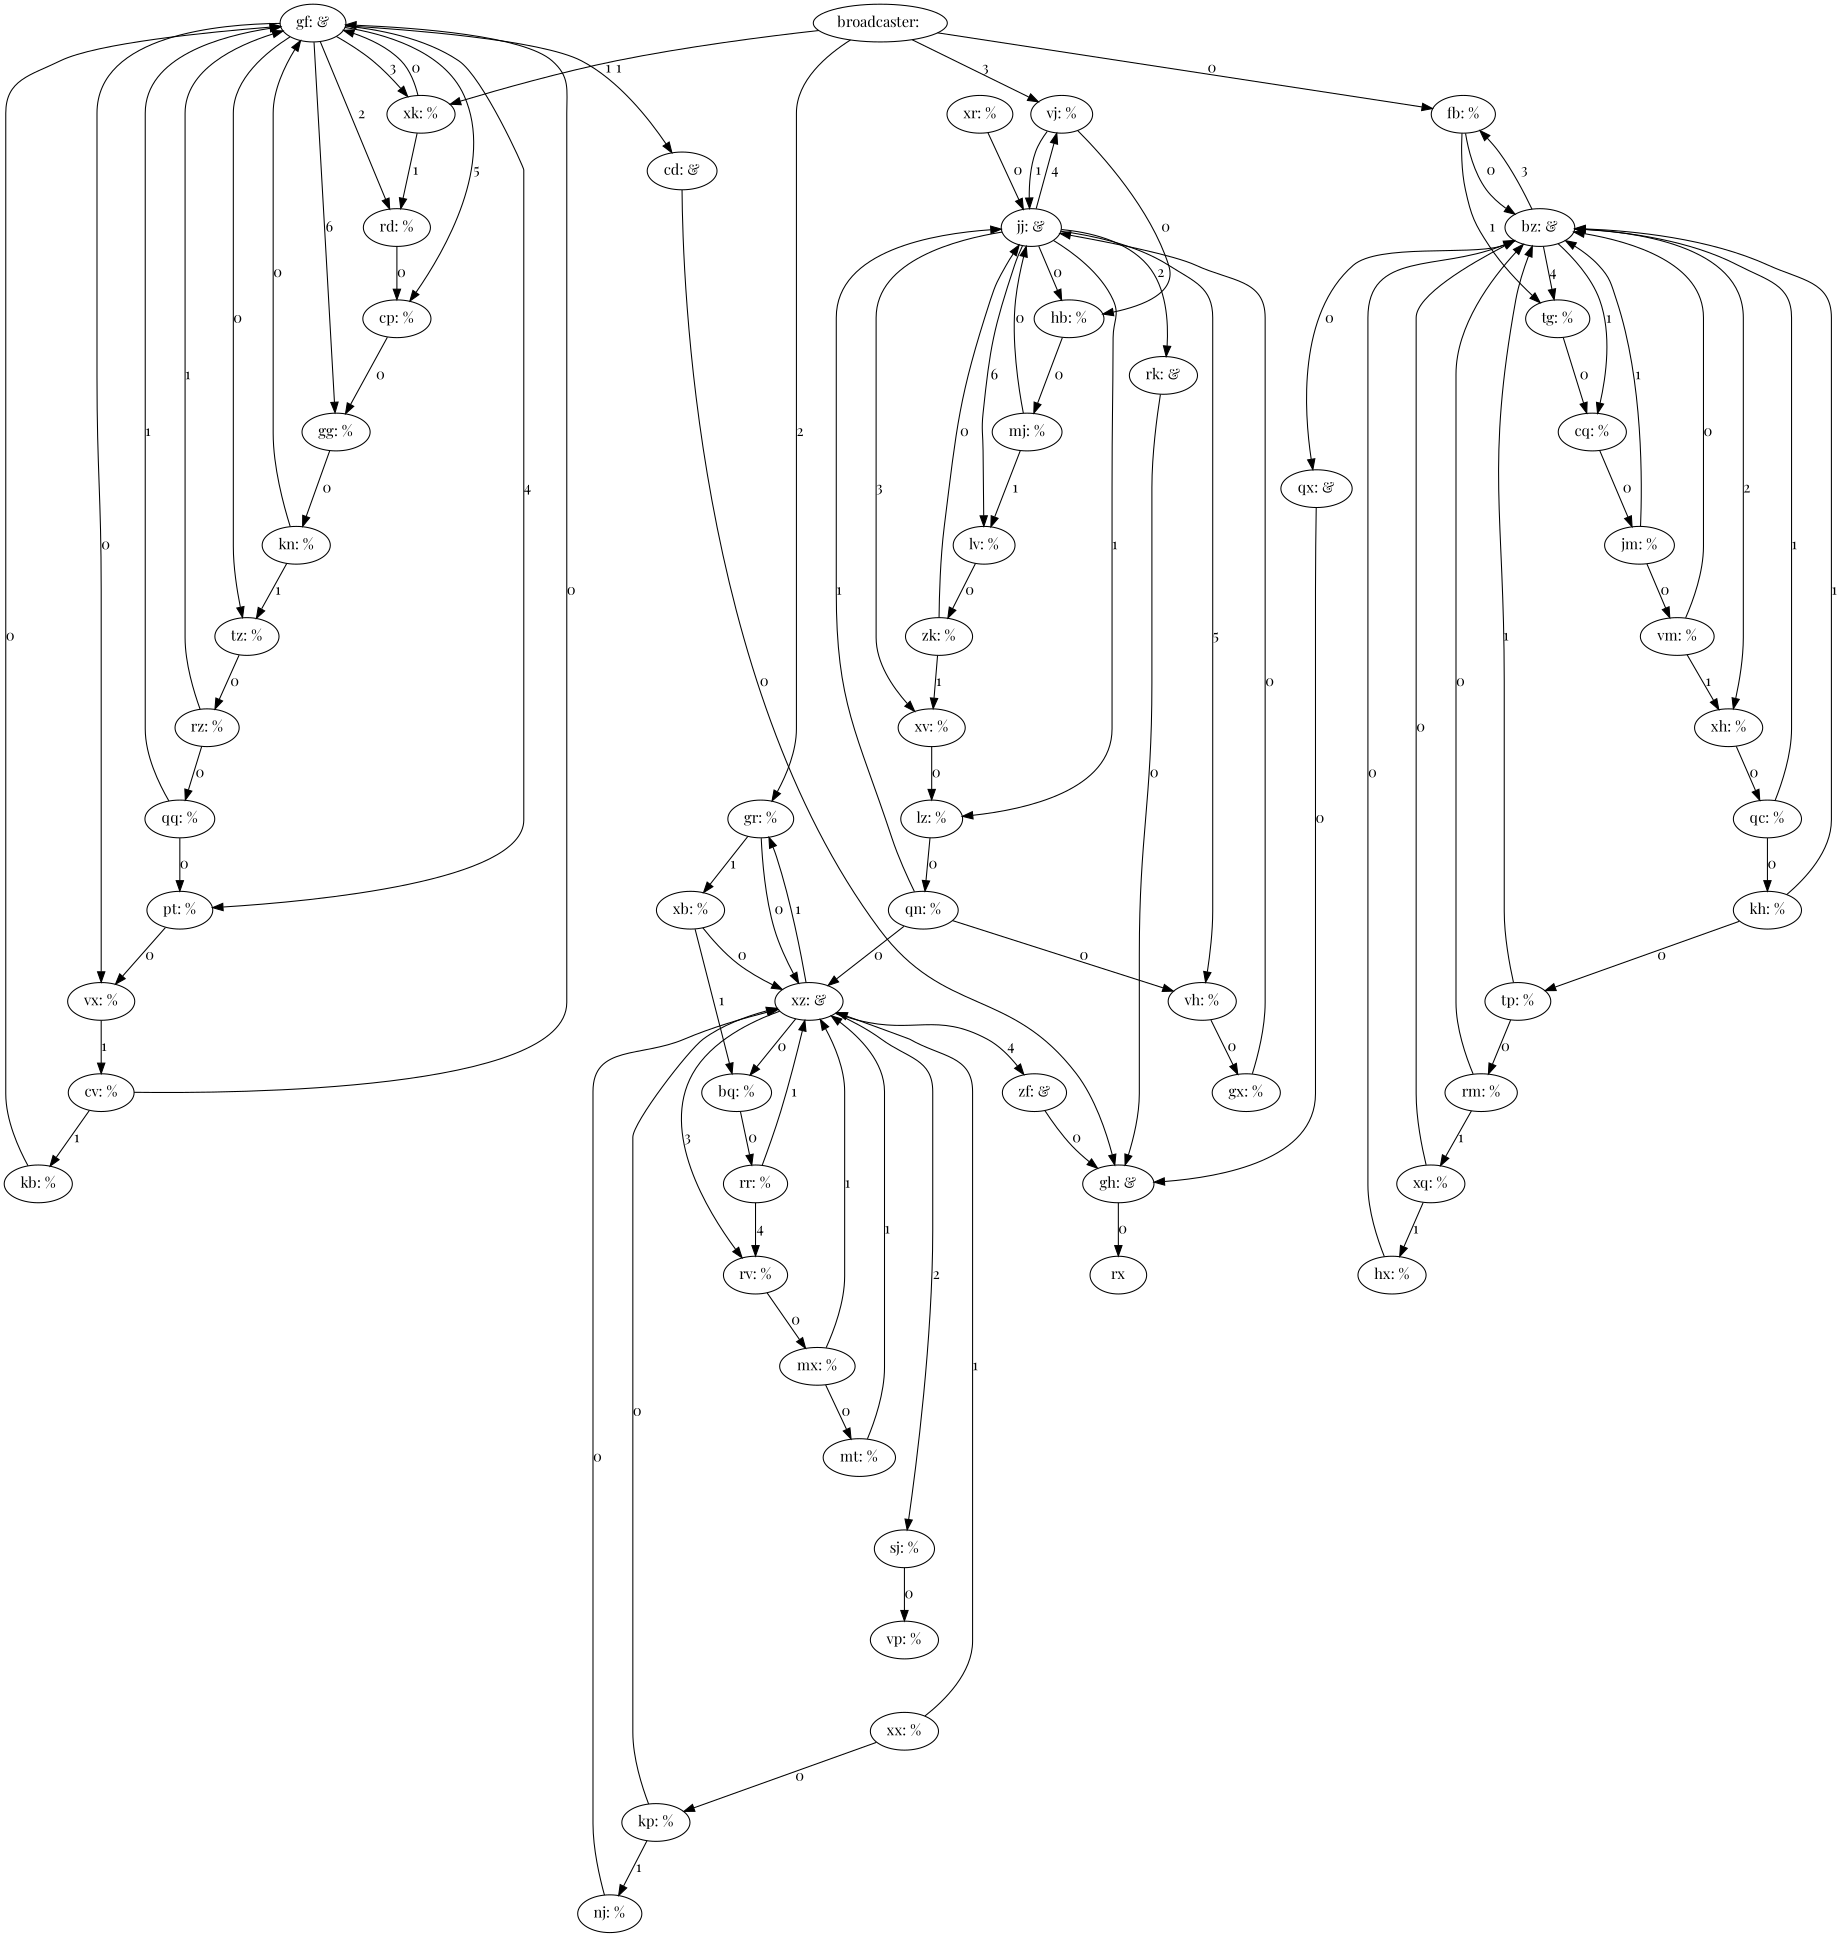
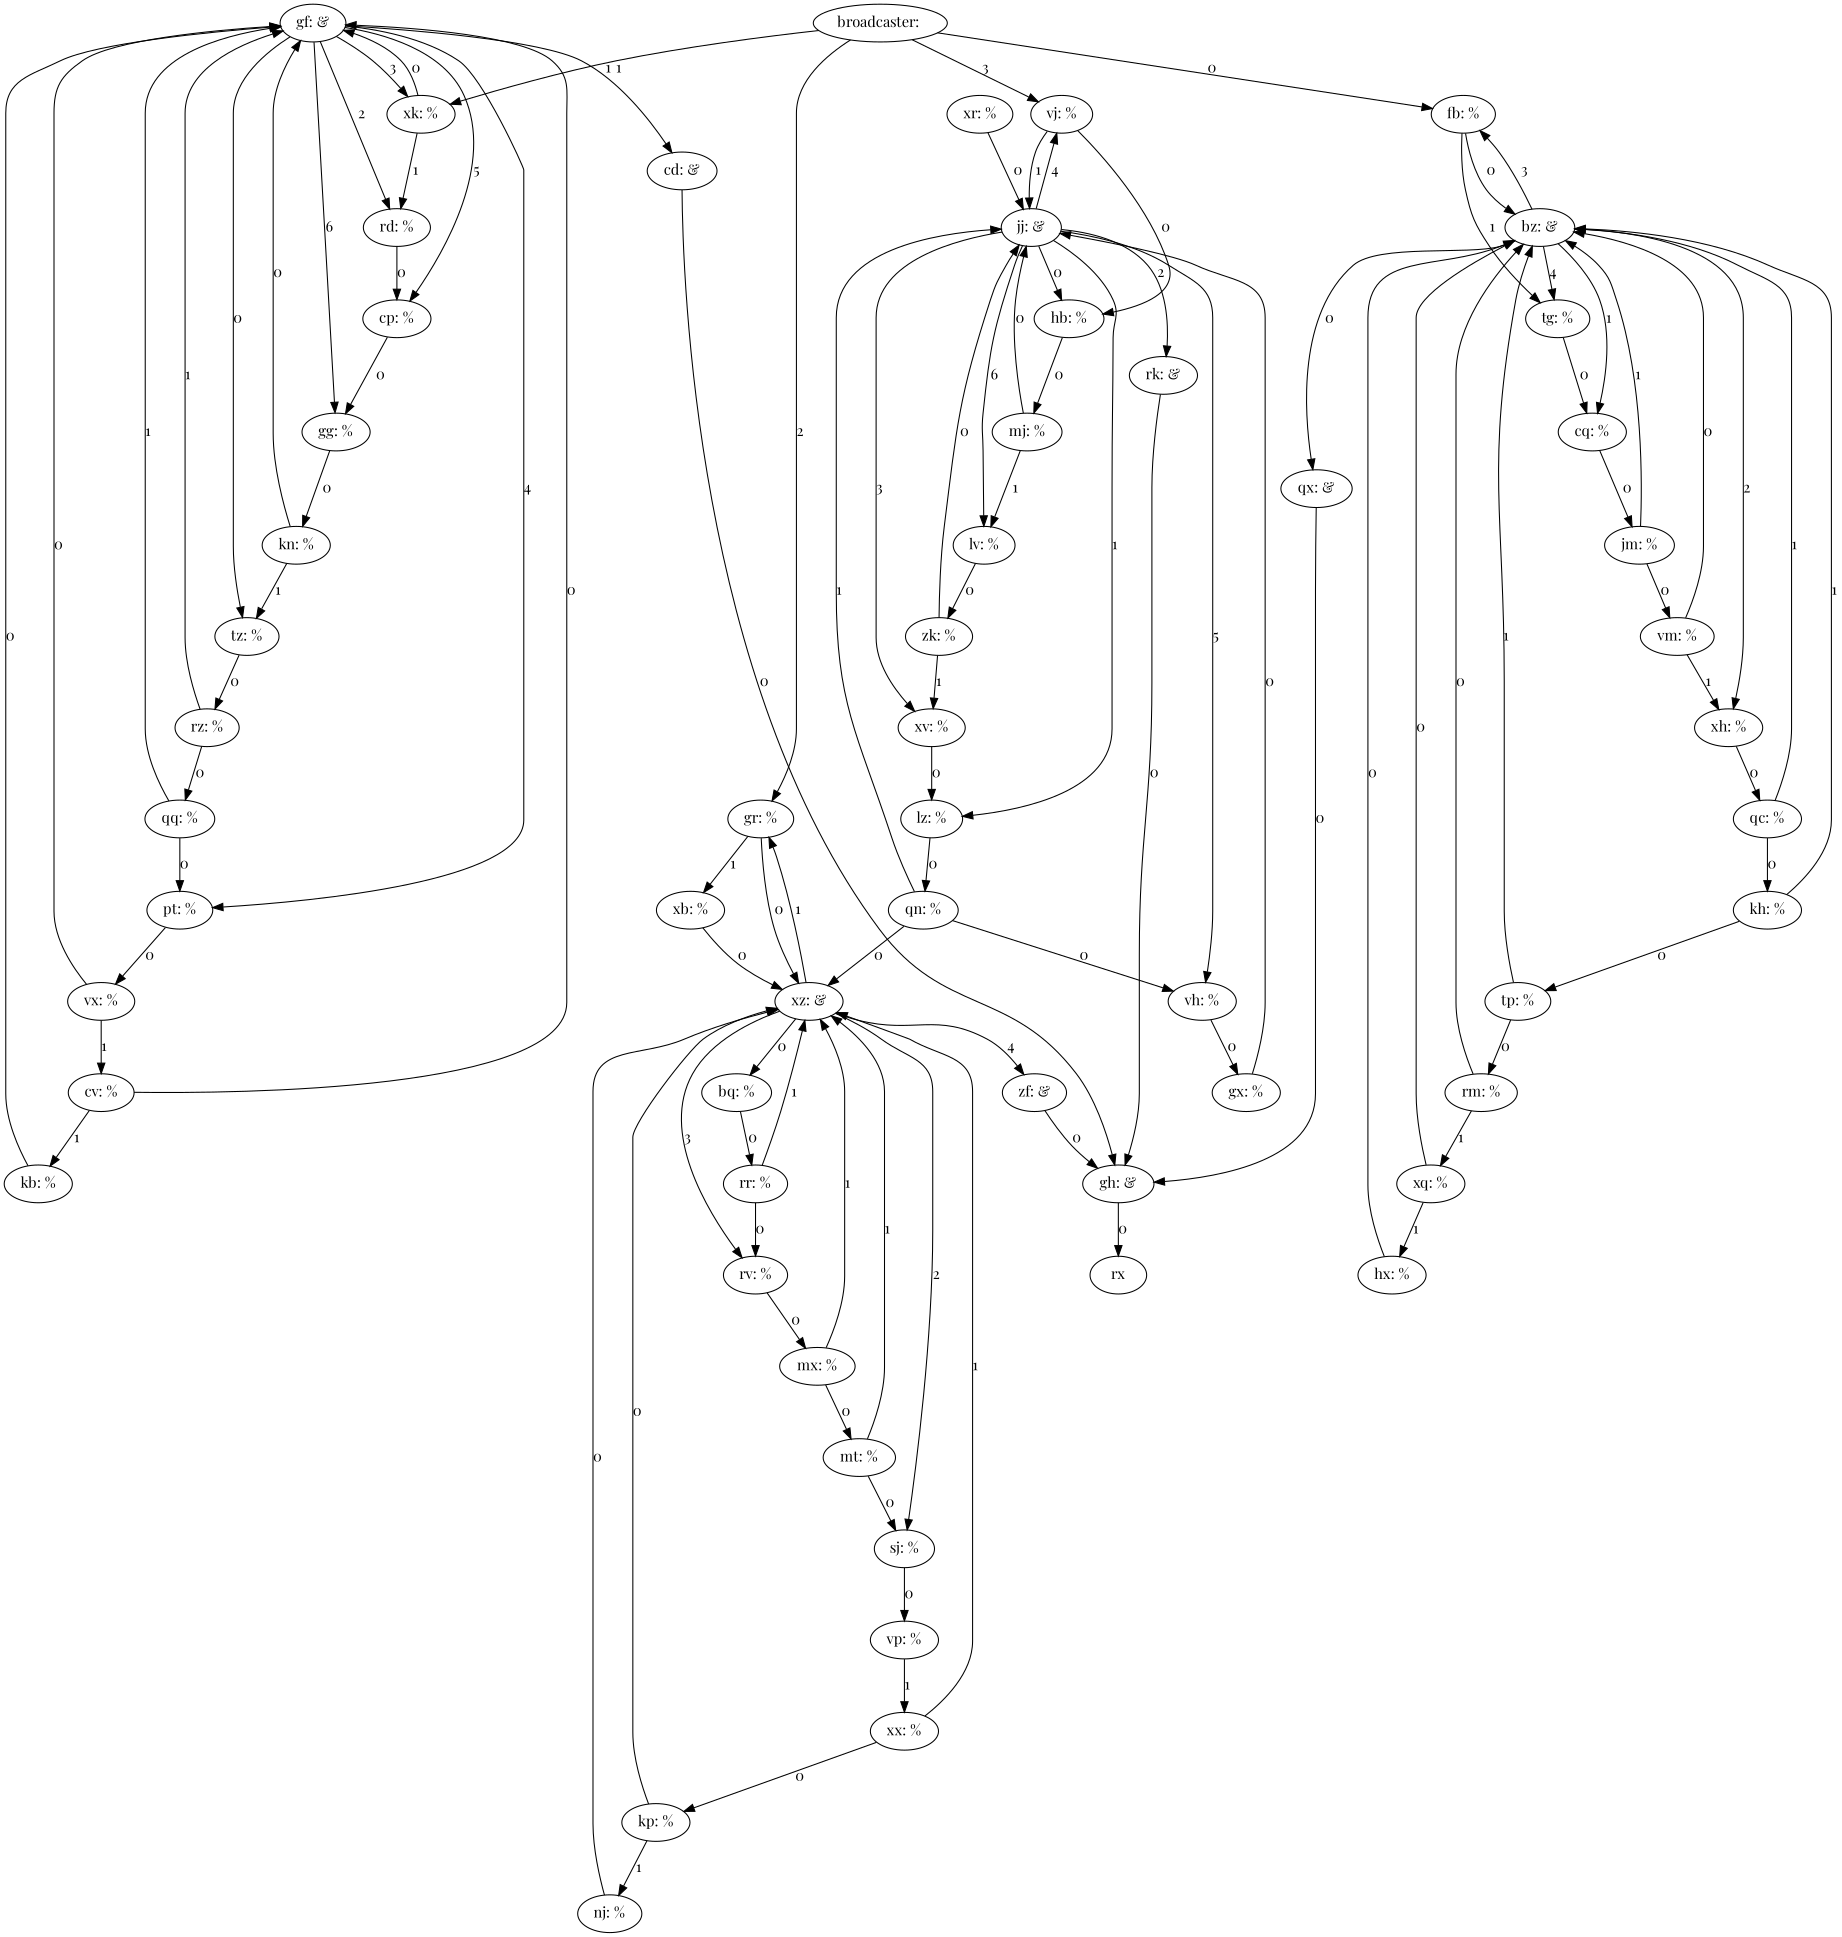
edge "gf: &" -> "vx: %": reversed
edge "xb: %" -> "bq: %": removed, label "1"
edge "rr: %" -> "rv: %": label "4" -> "0"
edge "mt: %" -> "sj: %": added, label "0"
edge "vp: %" -> "xx: %": added, label "1"
